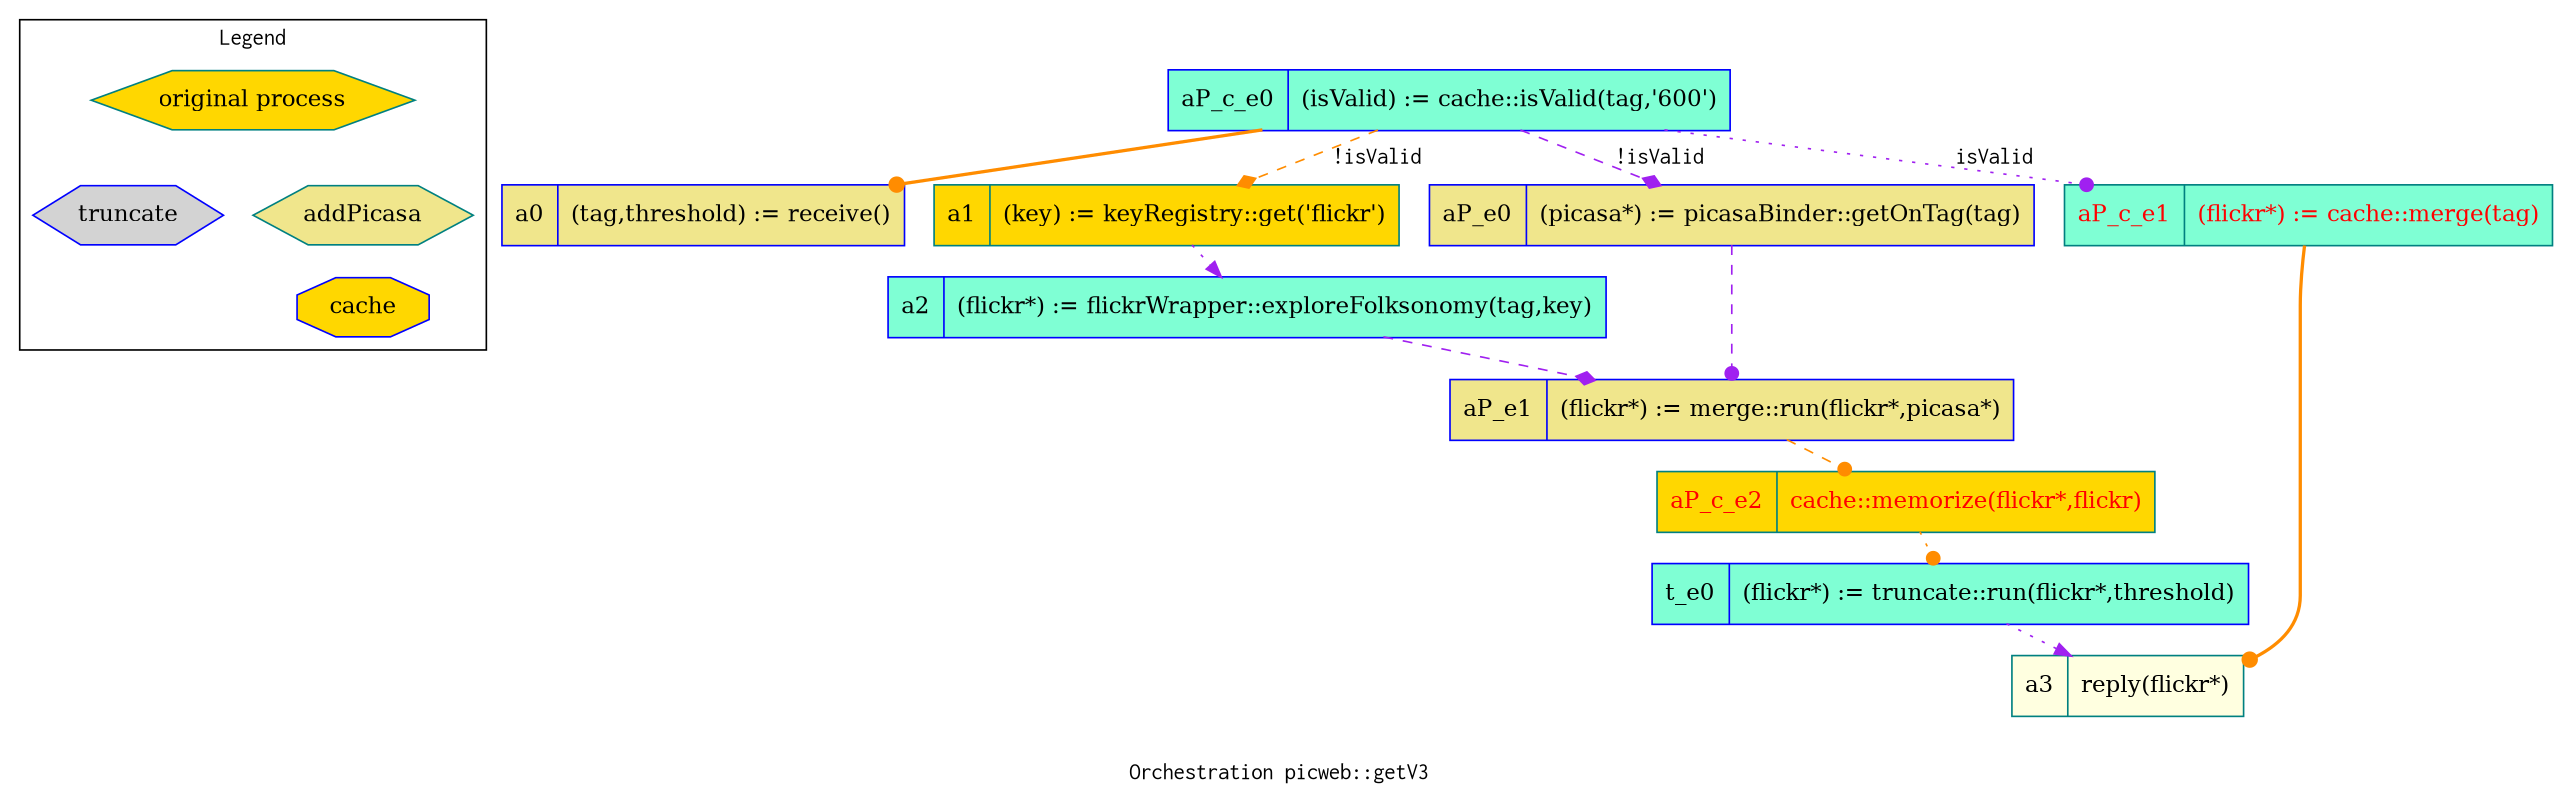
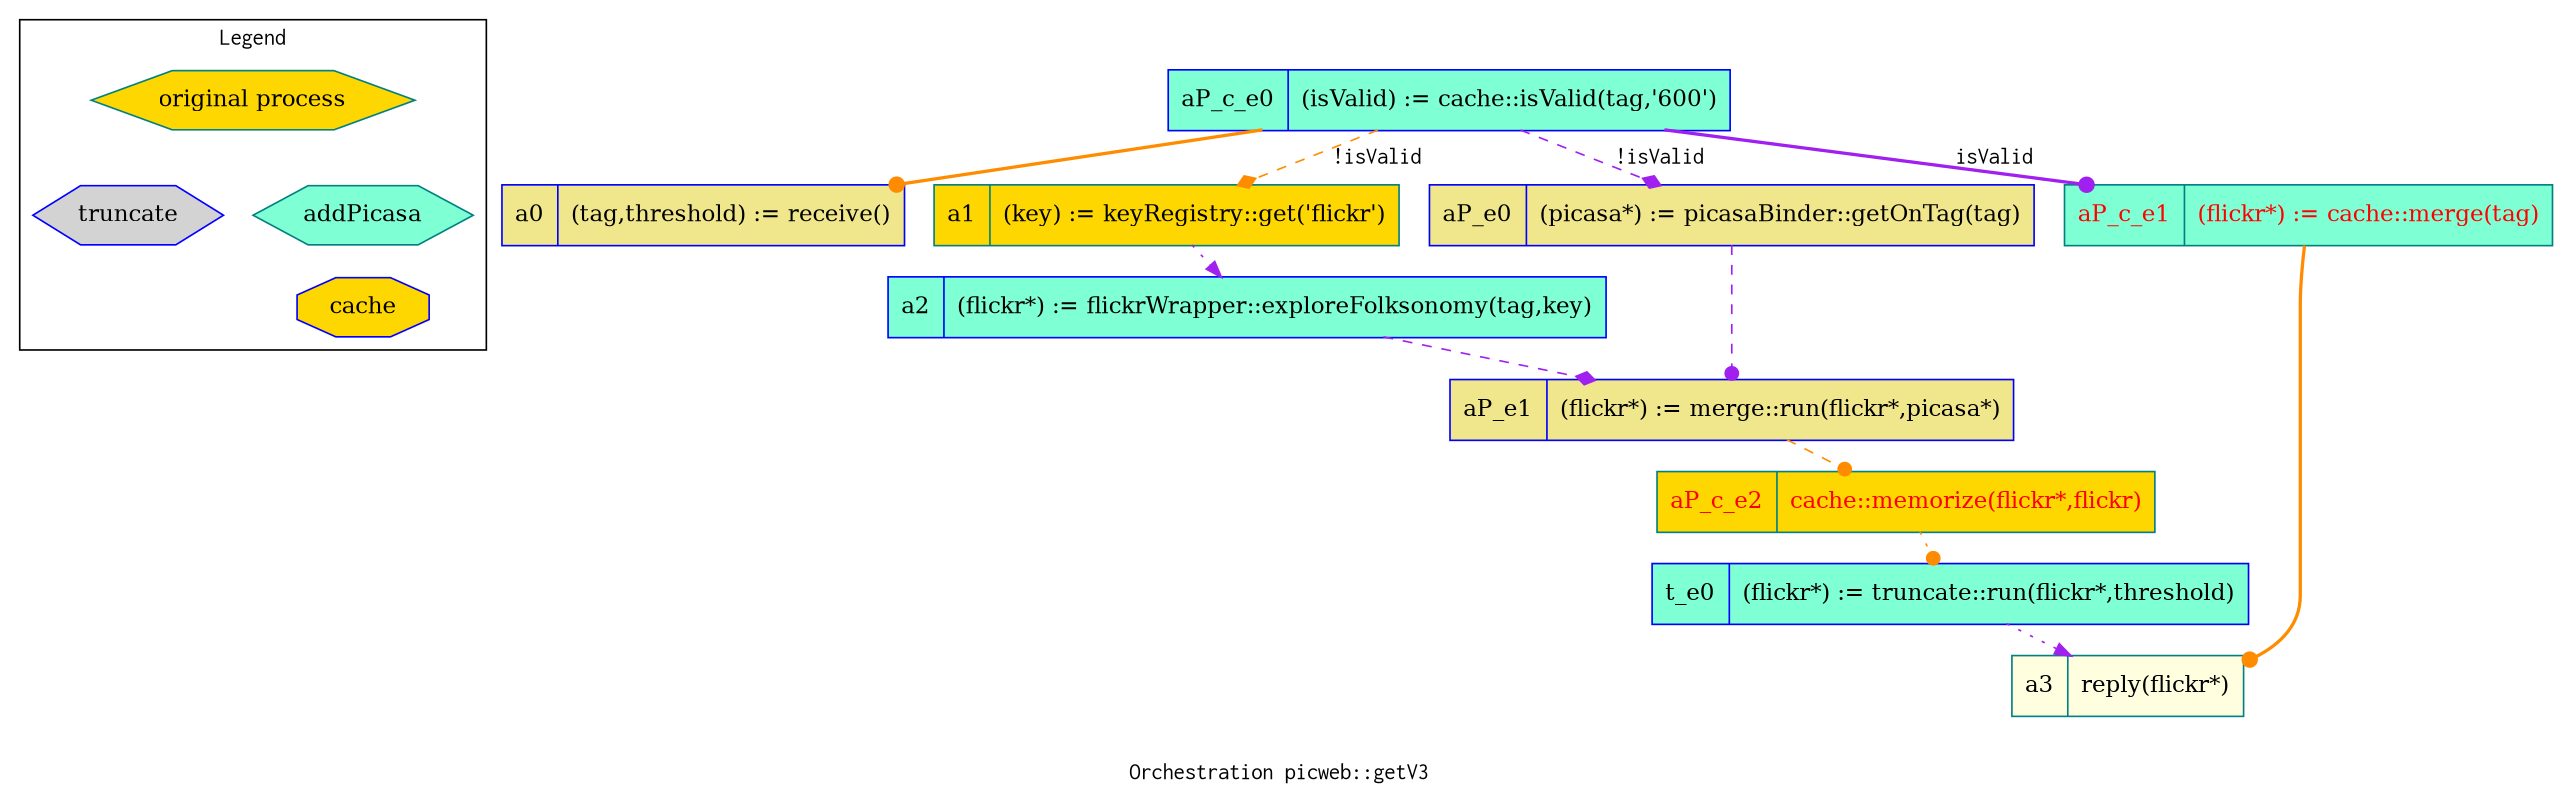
edge "aP_c_e0" -> "aP_c_e1": style dotted -> bold
node "addPicasa": fillcolor khaki -> aquamarine
